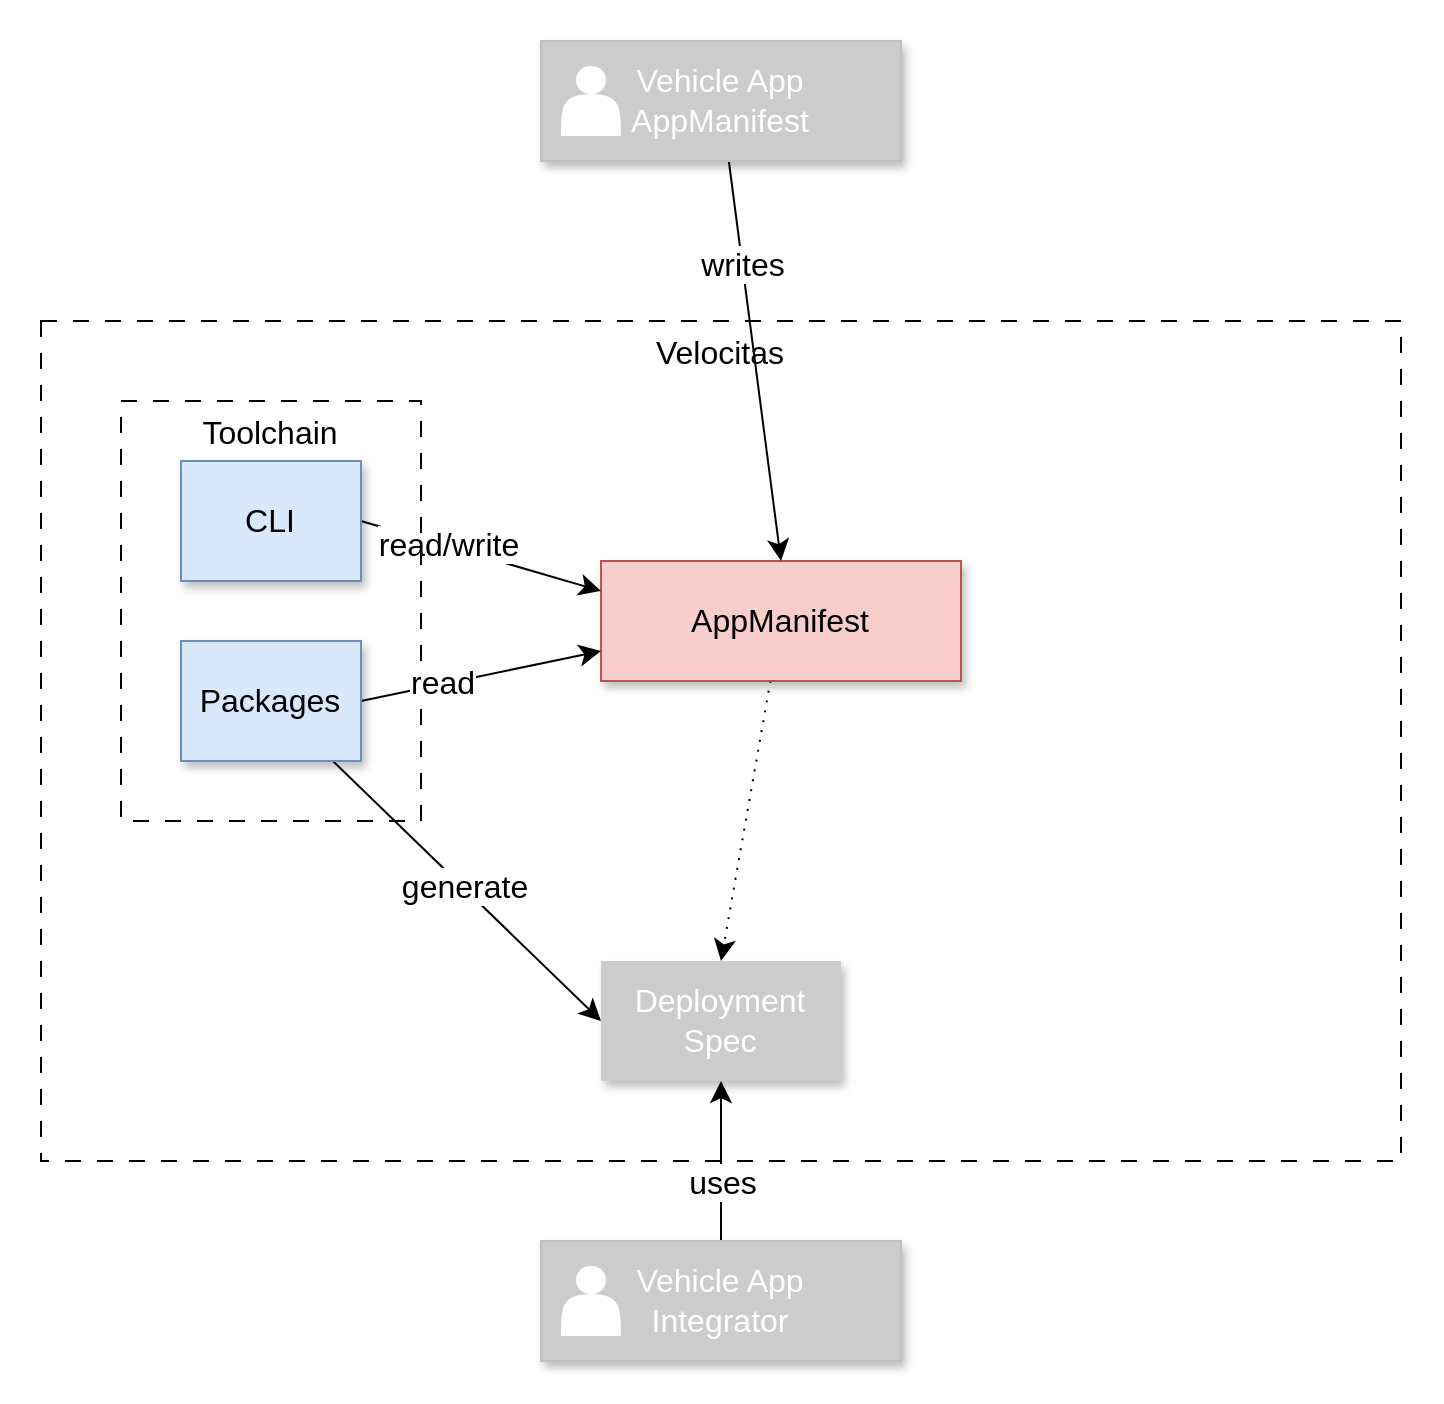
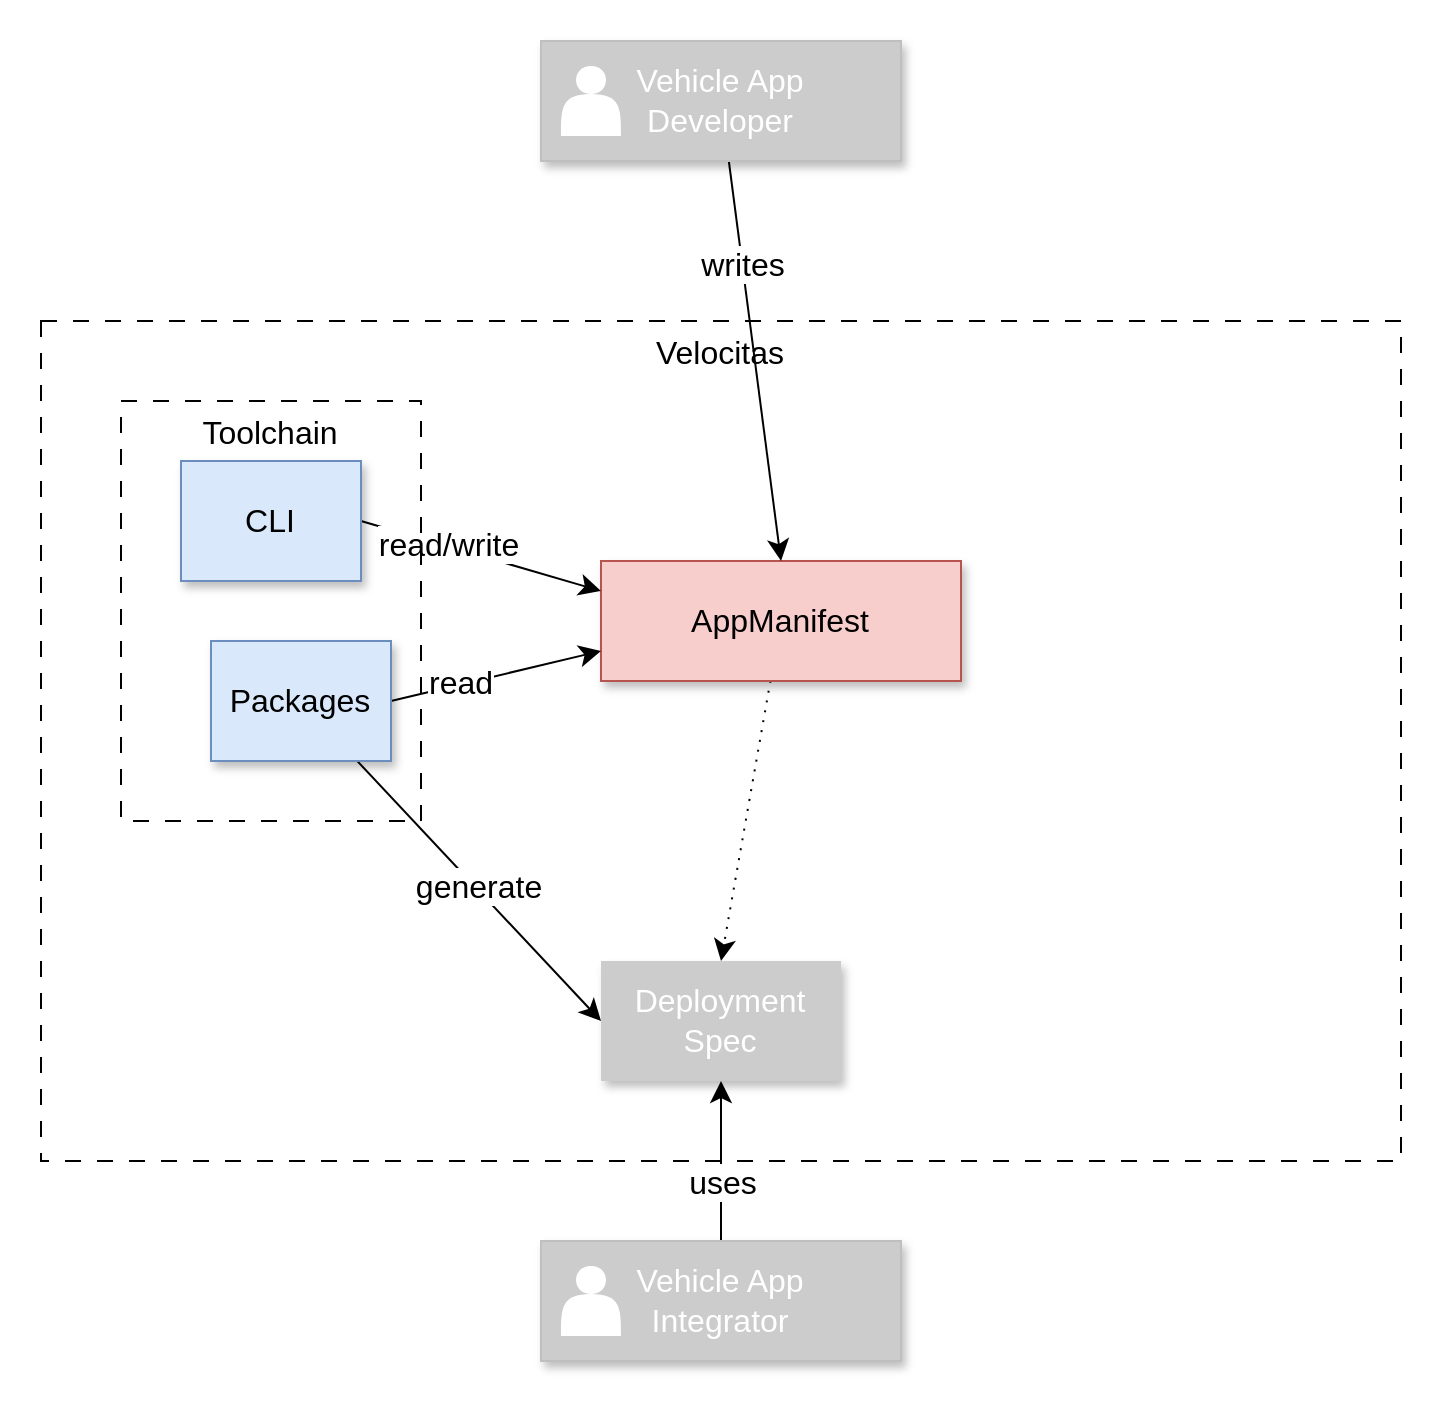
node "Vehicle App AppManifest": label "Vehicle App AppManifest" -> "Vehicle App Developer"
node "Packages": moved (271, 701) -> (301, 701)
